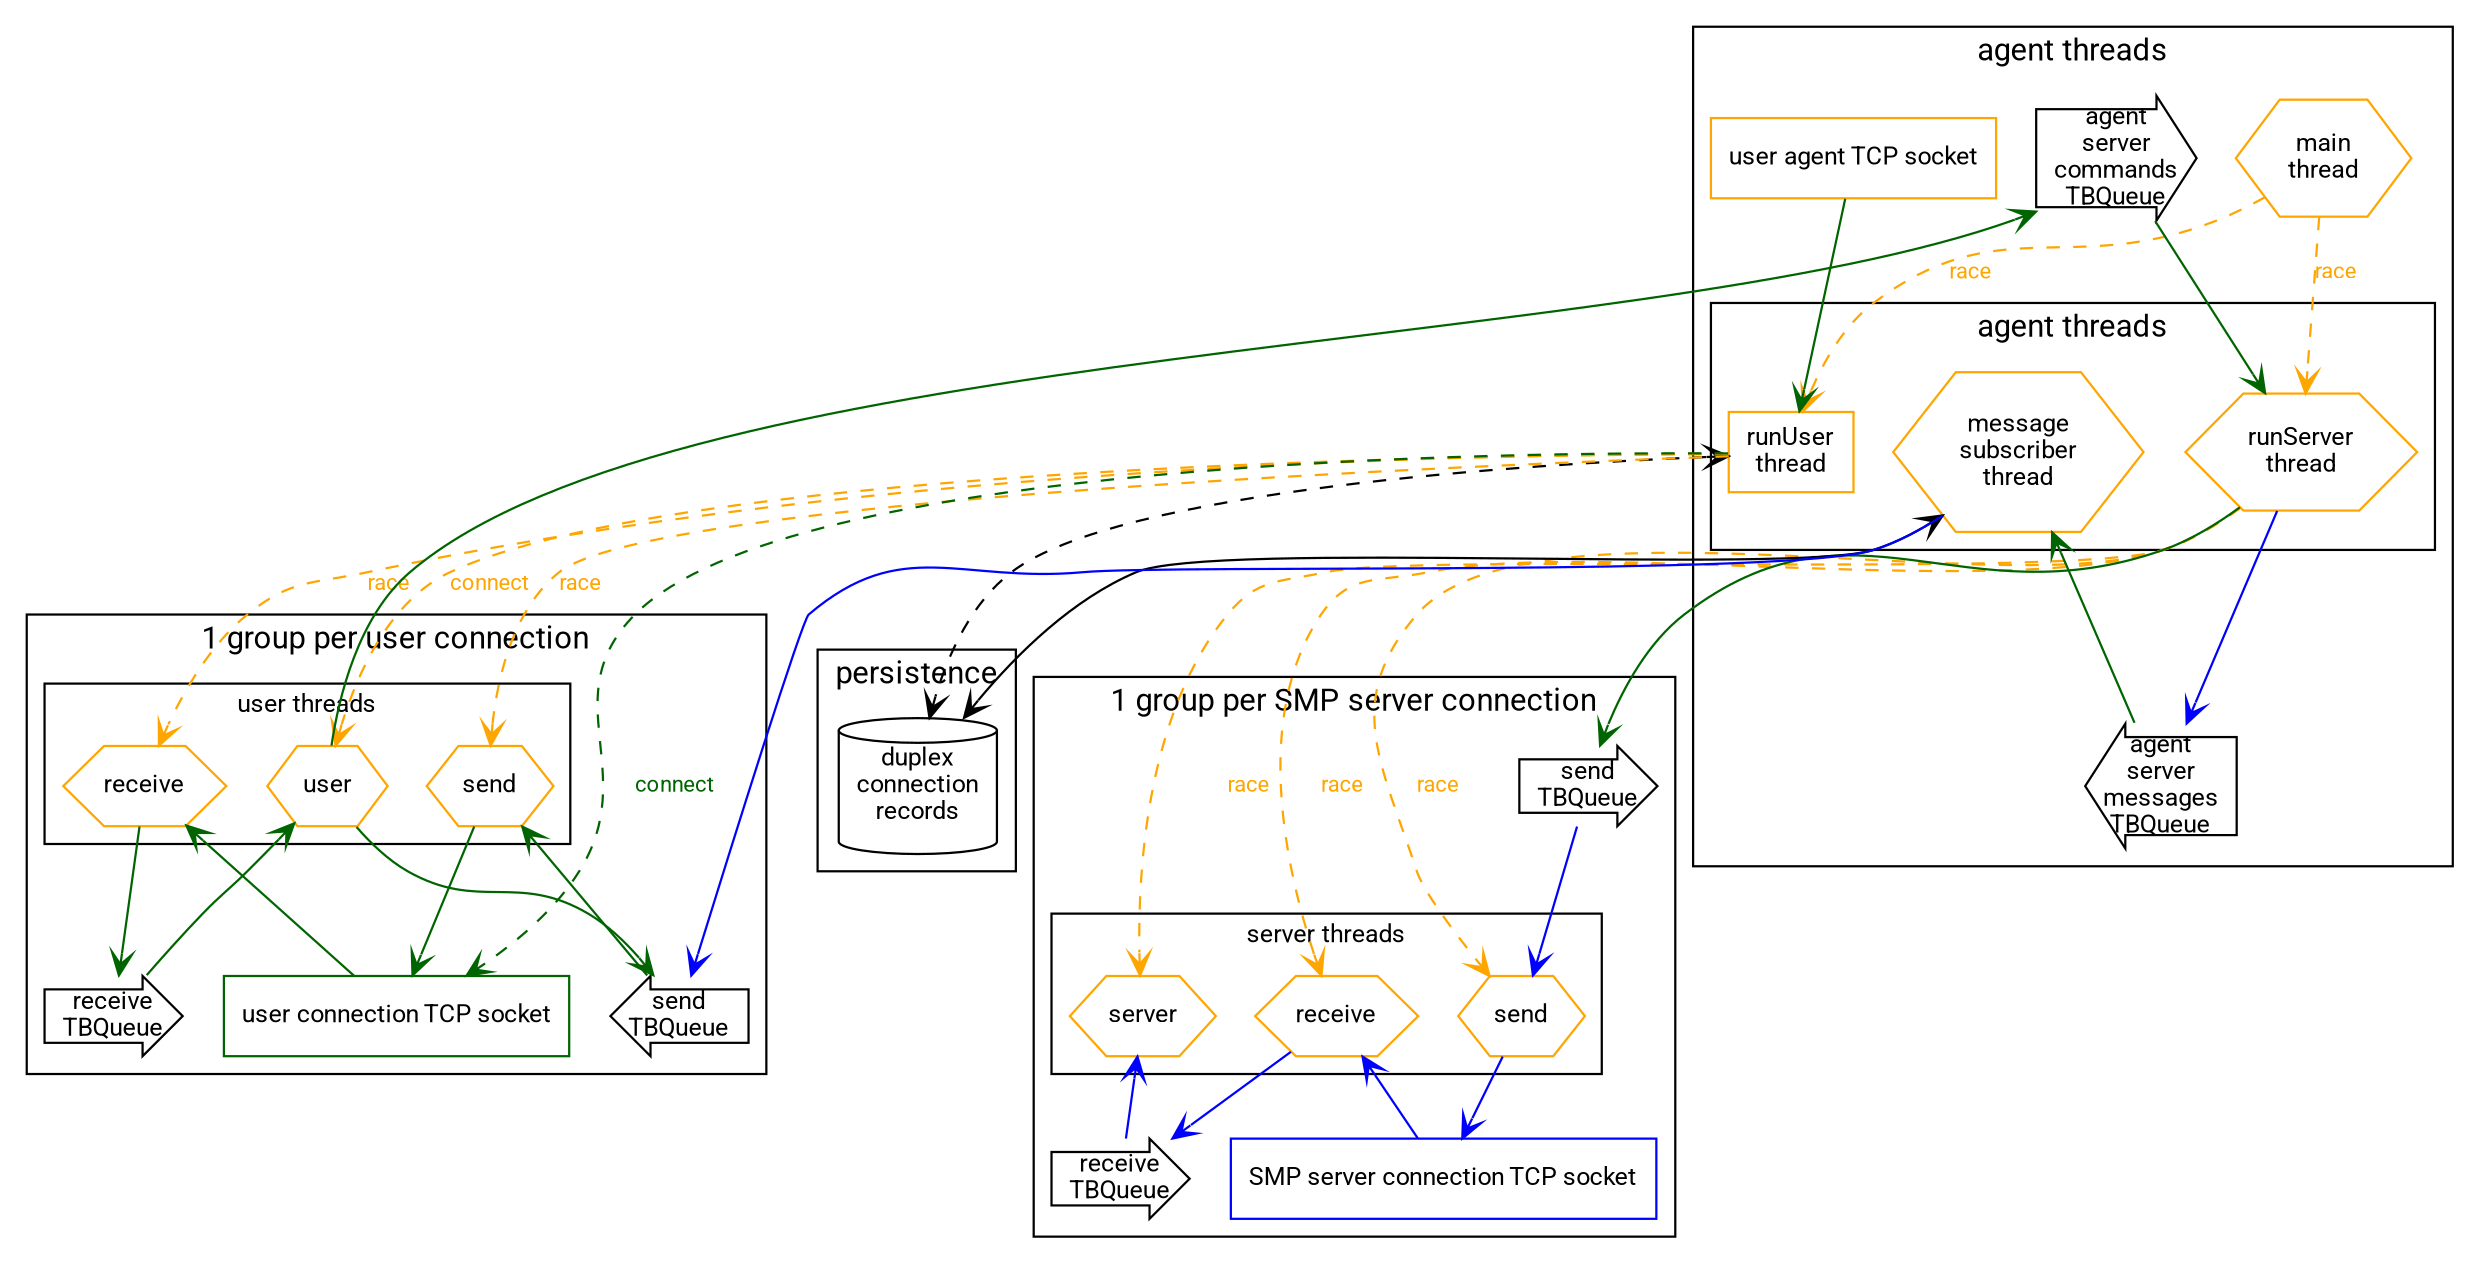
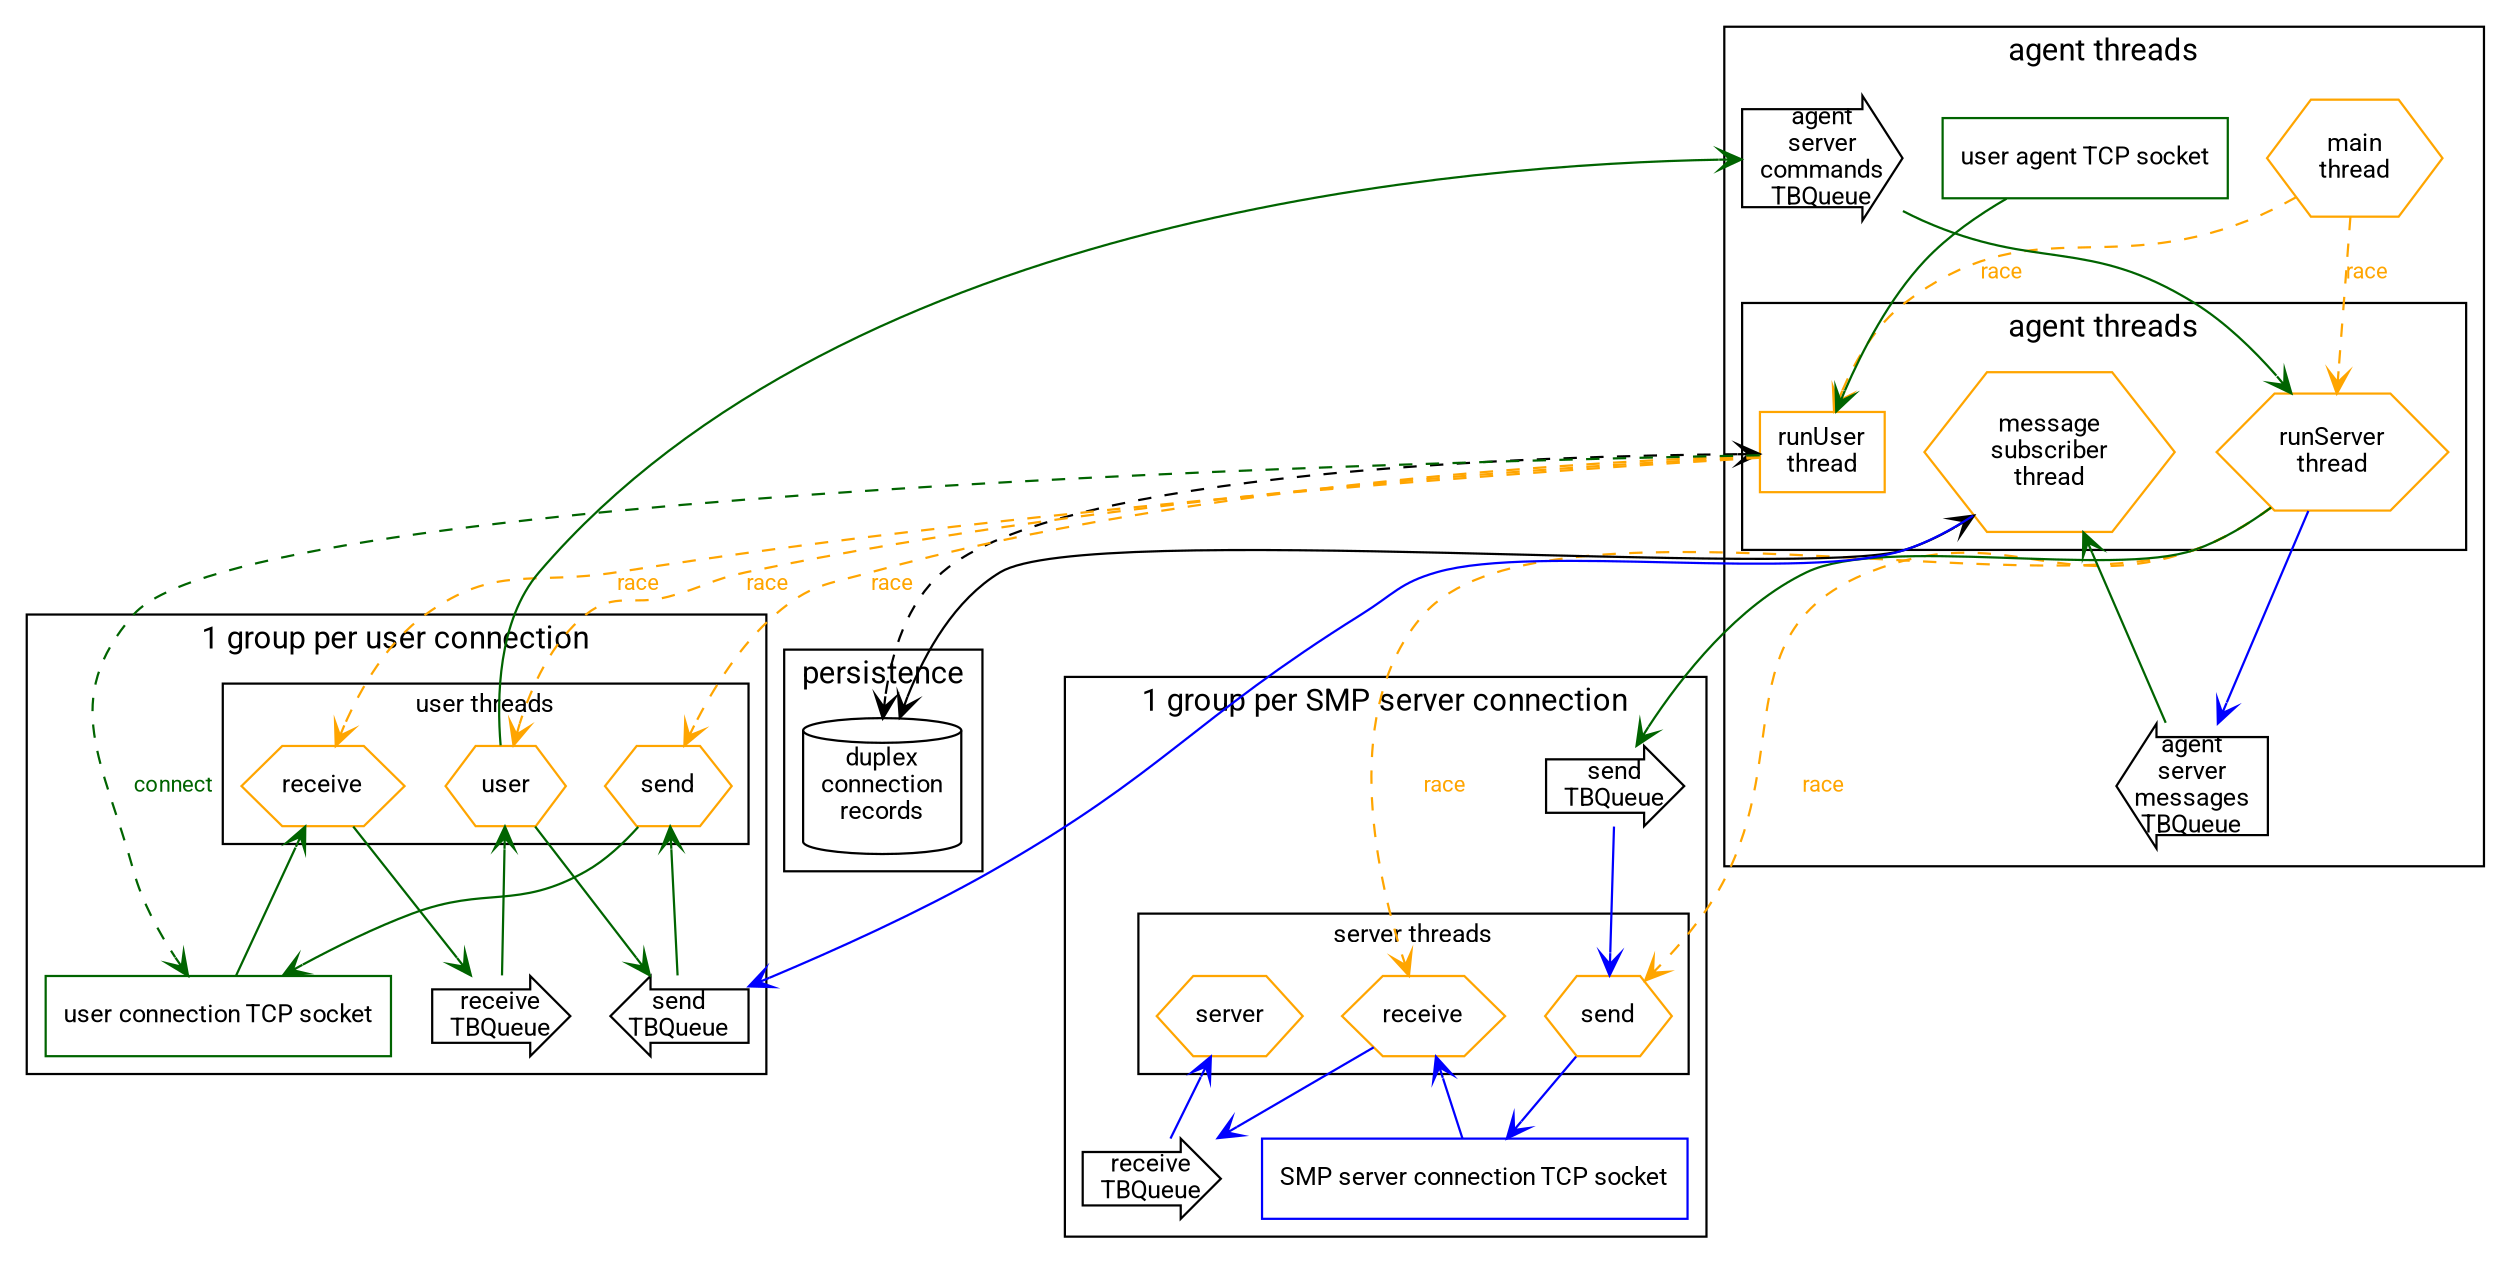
node "user agent TCP socket": color orange -> darkgreen
edge "runUser thread" -> "user": label "connect" -> "race"
edge "runServer thread" -> "server": removed, label "race"
